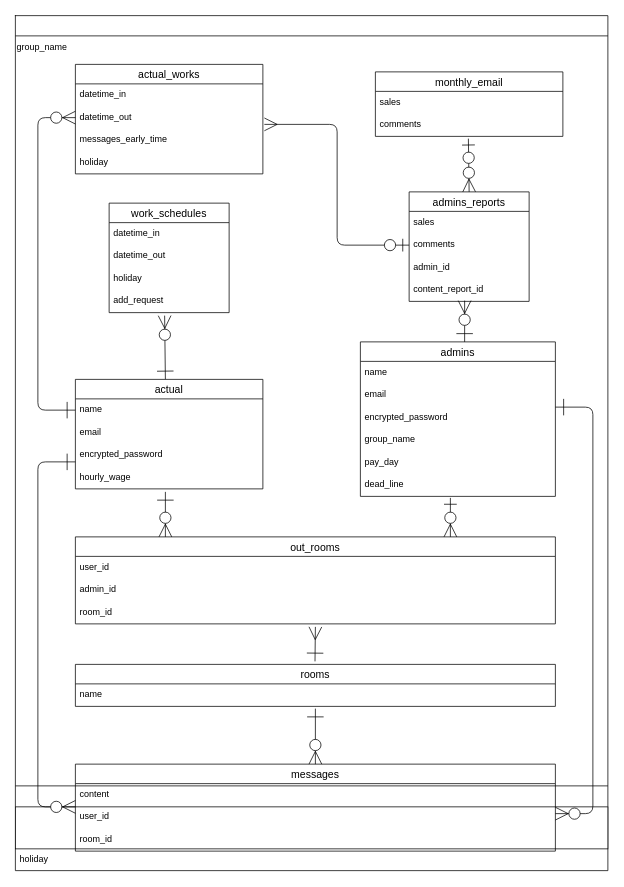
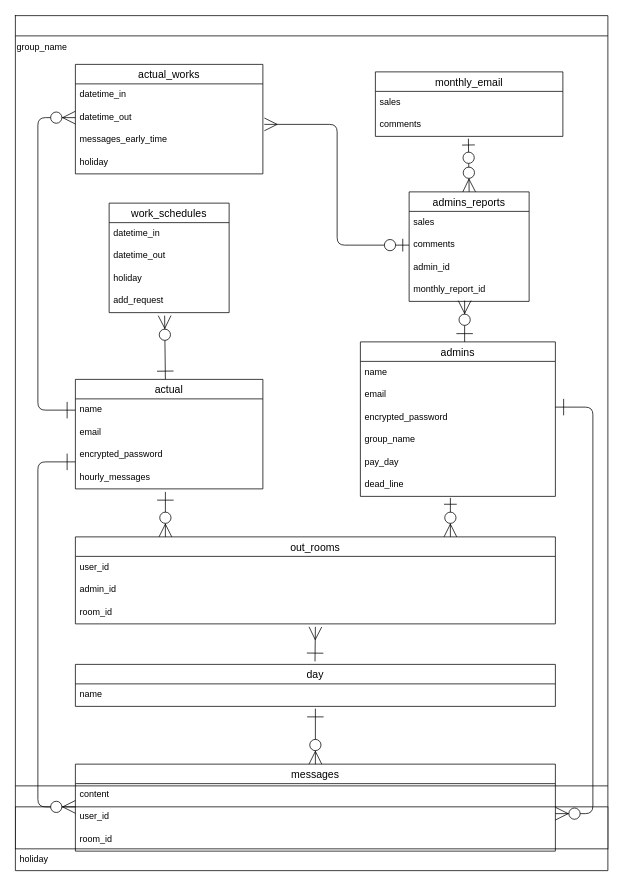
node "content_report_id": label "content_report_id" -> "monthly_report_id"
node "hourly_wage": label "hourly_wage" -> "hourly_messages"
node "rooms": label "rooms" -> "day"
